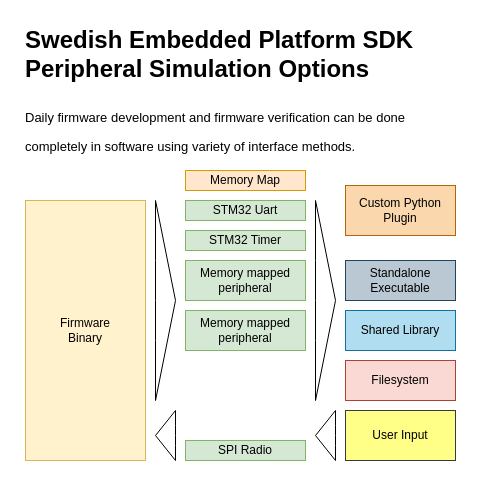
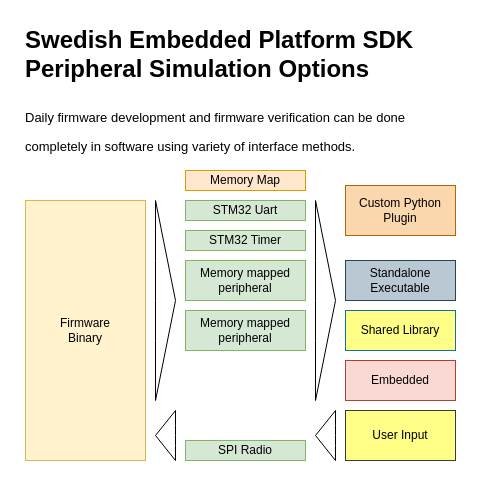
node "Shared Library": fillcolor #b1ddf0 -> #ffff88
node "Filesystem": label "Filesystem" -> "Embedded"
